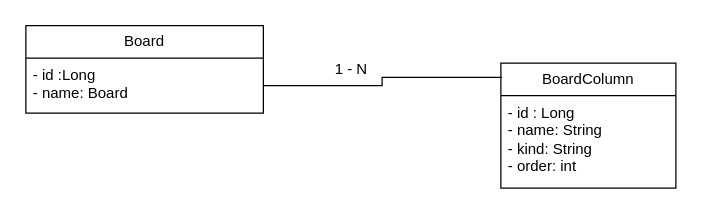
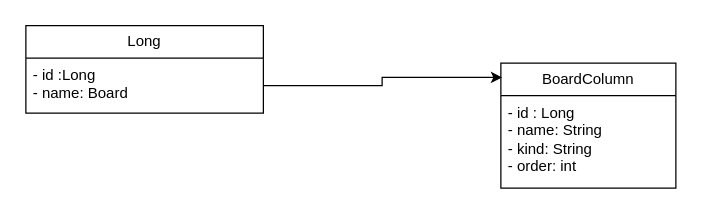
node "Board": label "Board" -> "Long"
node "1 - N": removed
edge "- id :Long - name: Board" -- "BoardColumn": arrowhead none -> classic
